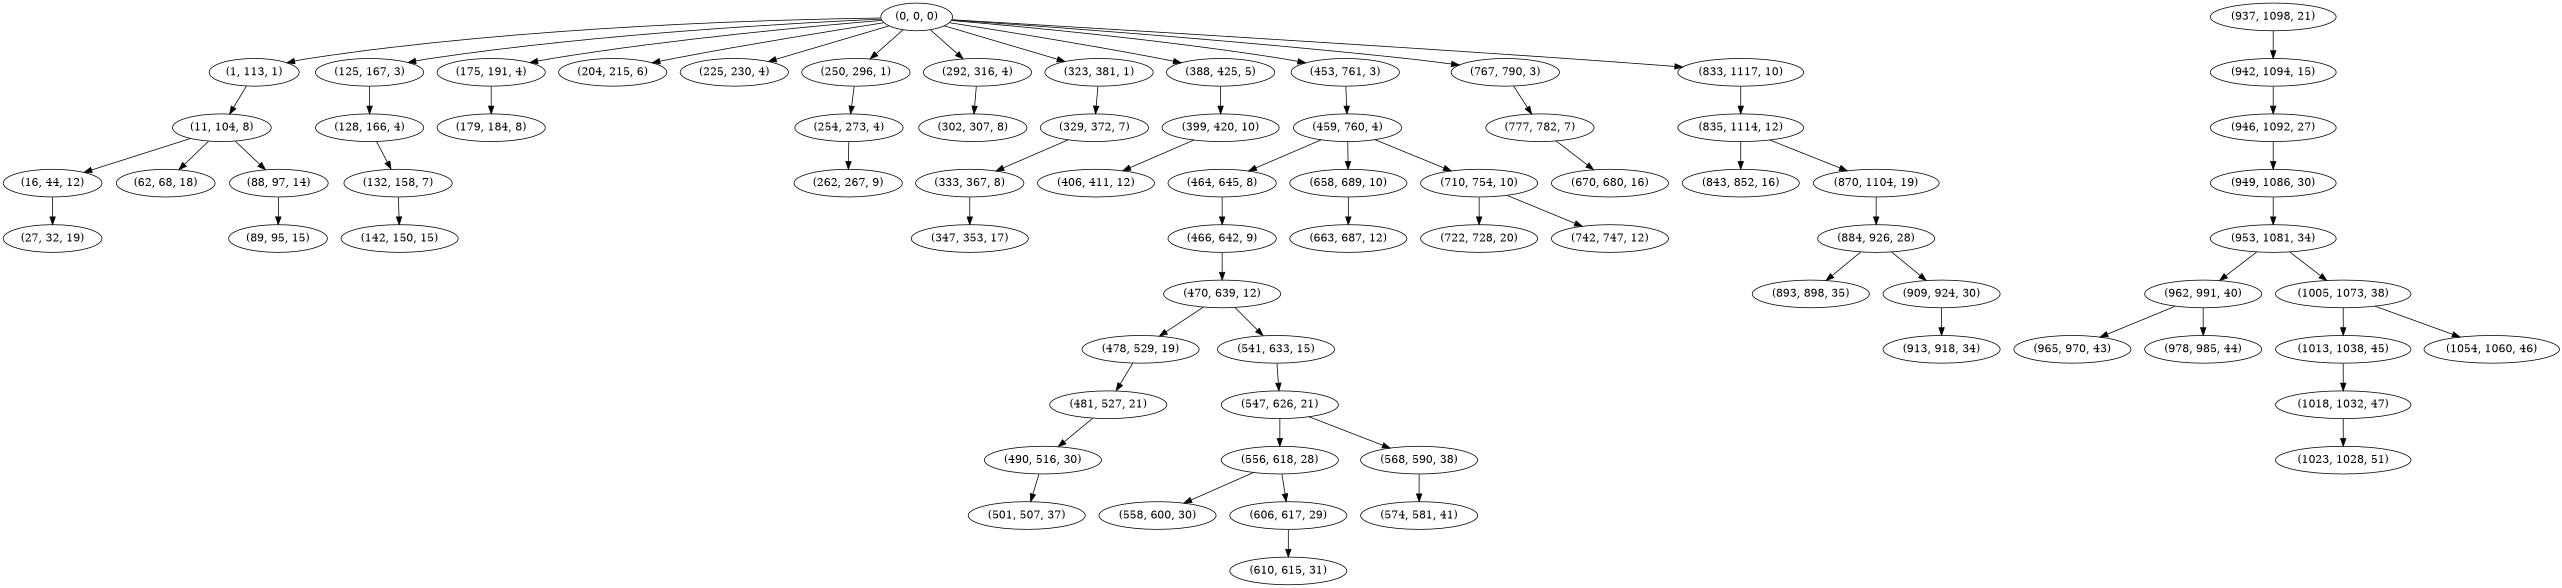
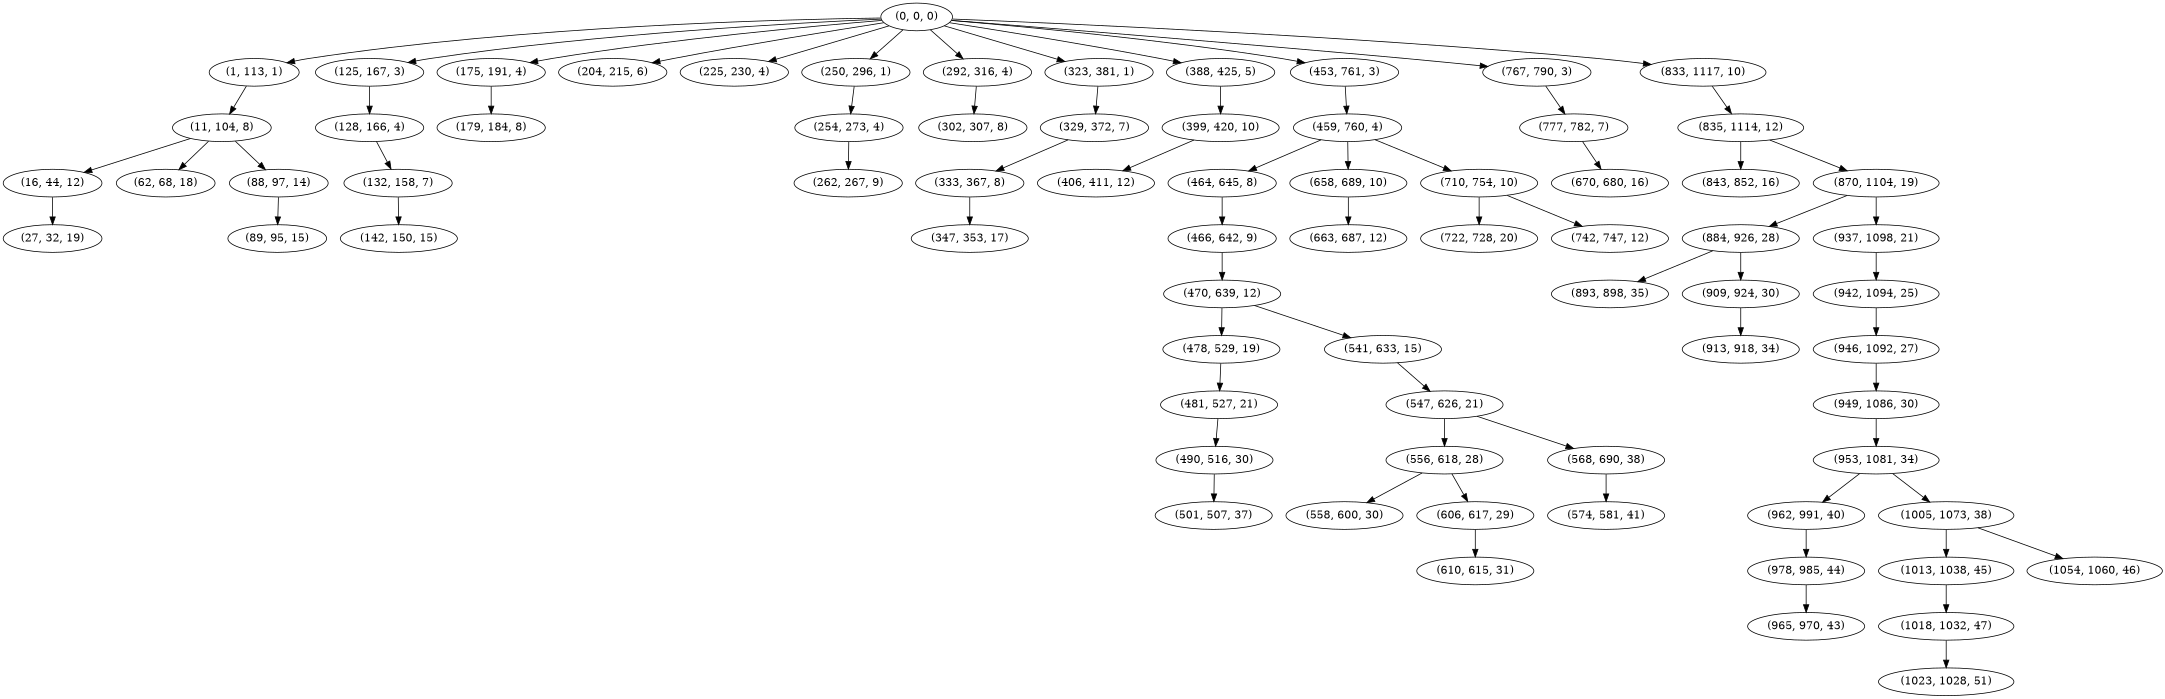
node "(942, 1094, 15)": label "(942, 1094, 15)" -> "(942, 1094, 25)"
edge "(870, 1104, 19)" -> "(937, 1098, 21)": added
edge "(962, 991, 40)" -> "(965, 970, 43)": now "(978, 985, 44)" -> "(965, 970, 43)"
node "(568, 590, 38)": label "(568, 590, 38)" -> "(568, 690, 38)"
